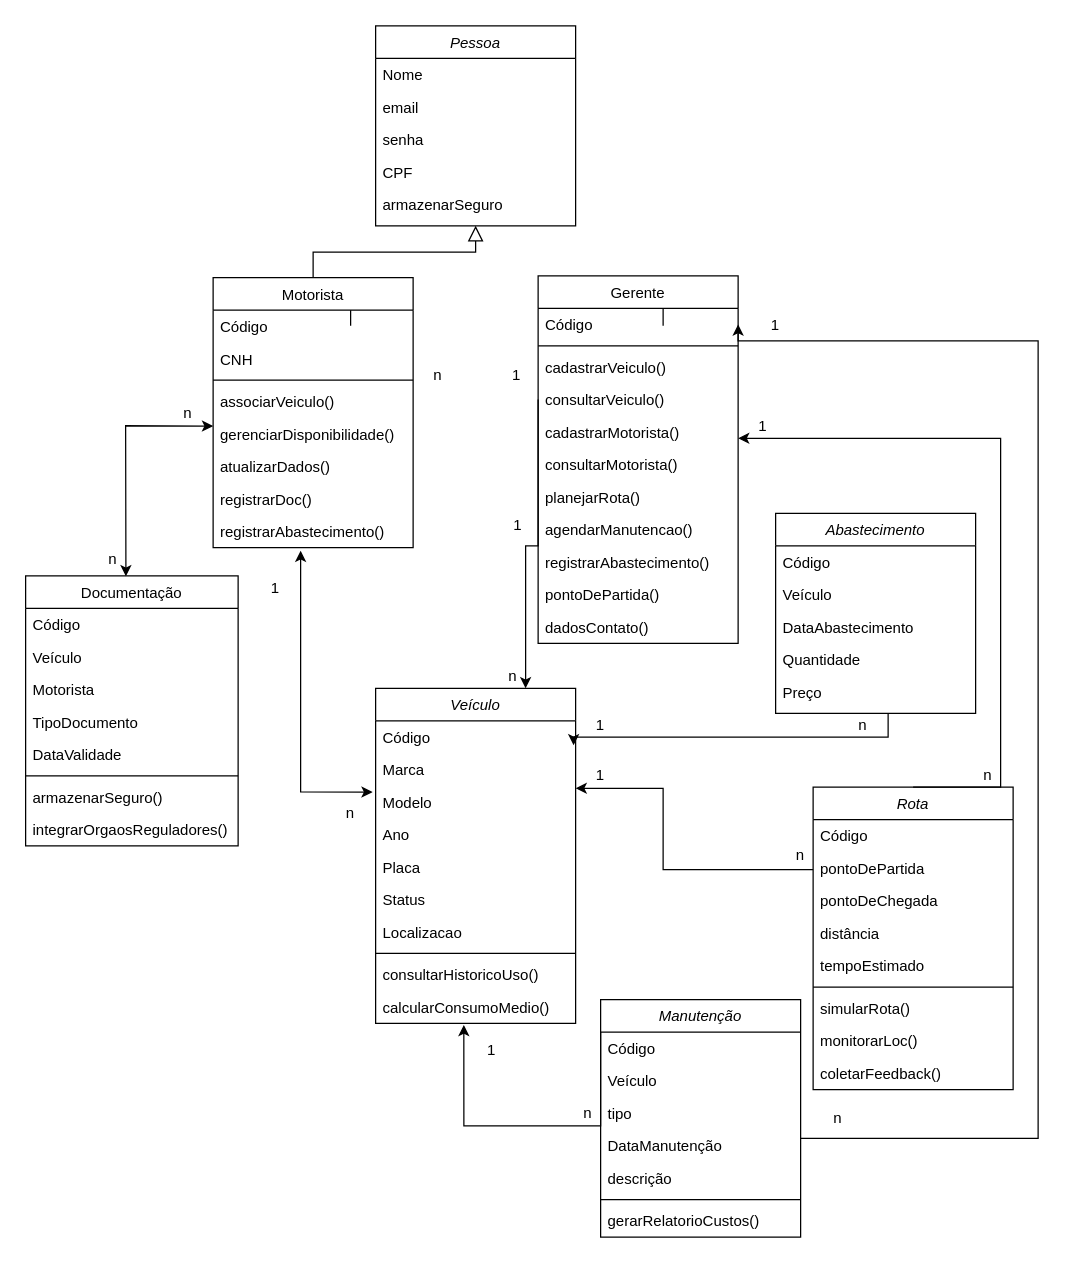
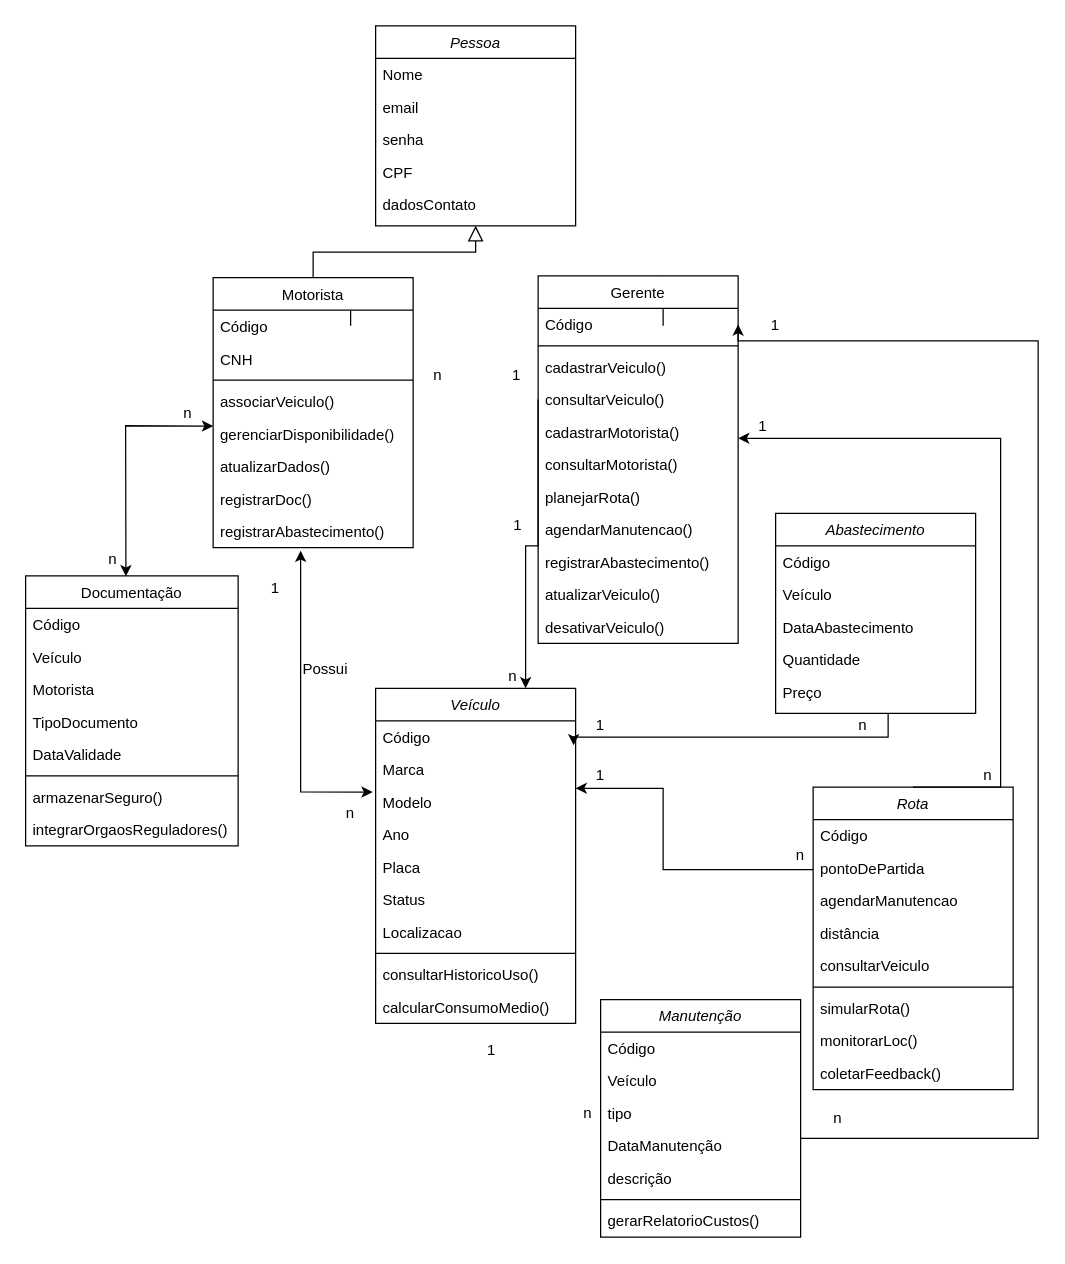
node "armazenarSeguro": label "armazenarSeguro" -> "dadosContato"
node "pontoDePartida()": label "pontoDePartida()" -> "atualizarVeiculo()"
node "dadosContato()": label "dadosContato()" -> "desativarVeiculo()"
node "Possui": added
node "pontoDeChegada": label "pontoDeChegada" -> "agendarManutencao"
node "tempoEstimado": label "tempoEstimado" -> "consultarVeiculo"
edge "Manutenção" -> "calcularConsumoMedio()": removed
